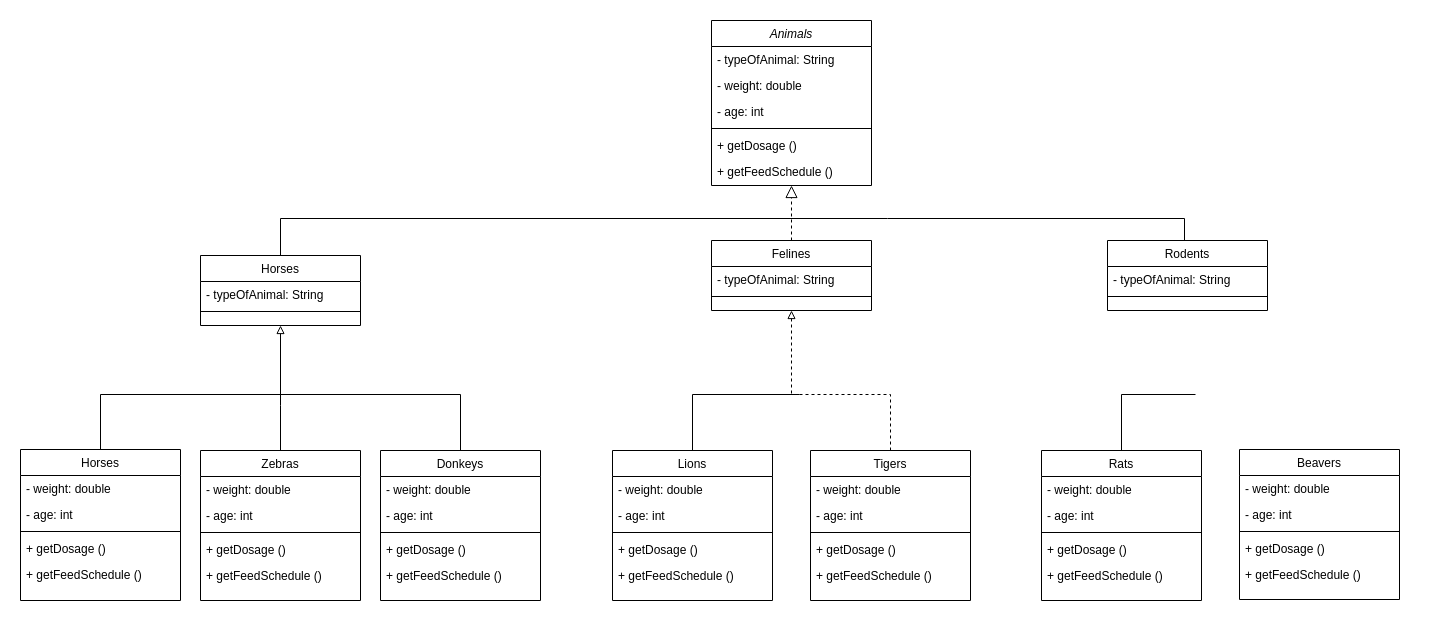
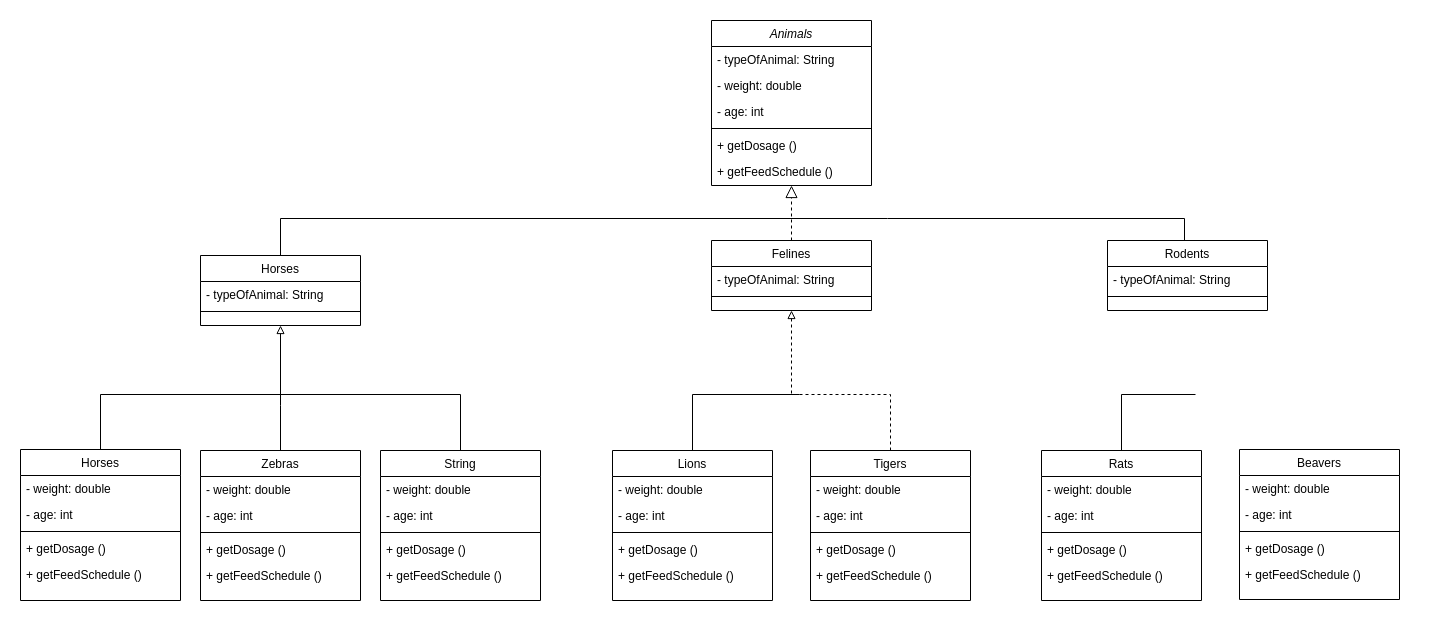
node "Donkeys": label "Donkeys" -> "String"
